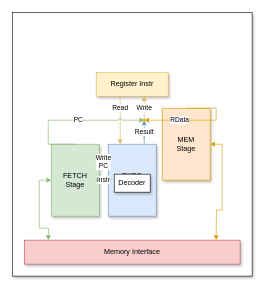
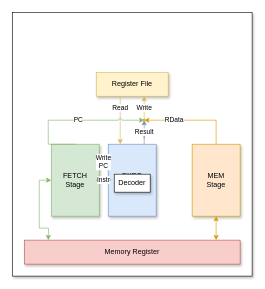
node "Register Instr": label "Register Instr" -> "Register File"
node "MEM Stage": moved (186, 144) -> (216, 180)
node "Memory Interface": label "Memory Interface" -> "Memory Register"
